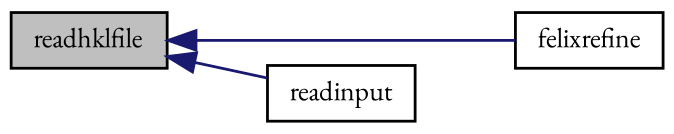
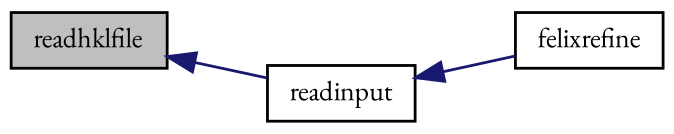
edge "felixrefine" -> "readhklfile": now "felixrefine" -> "readinput"
